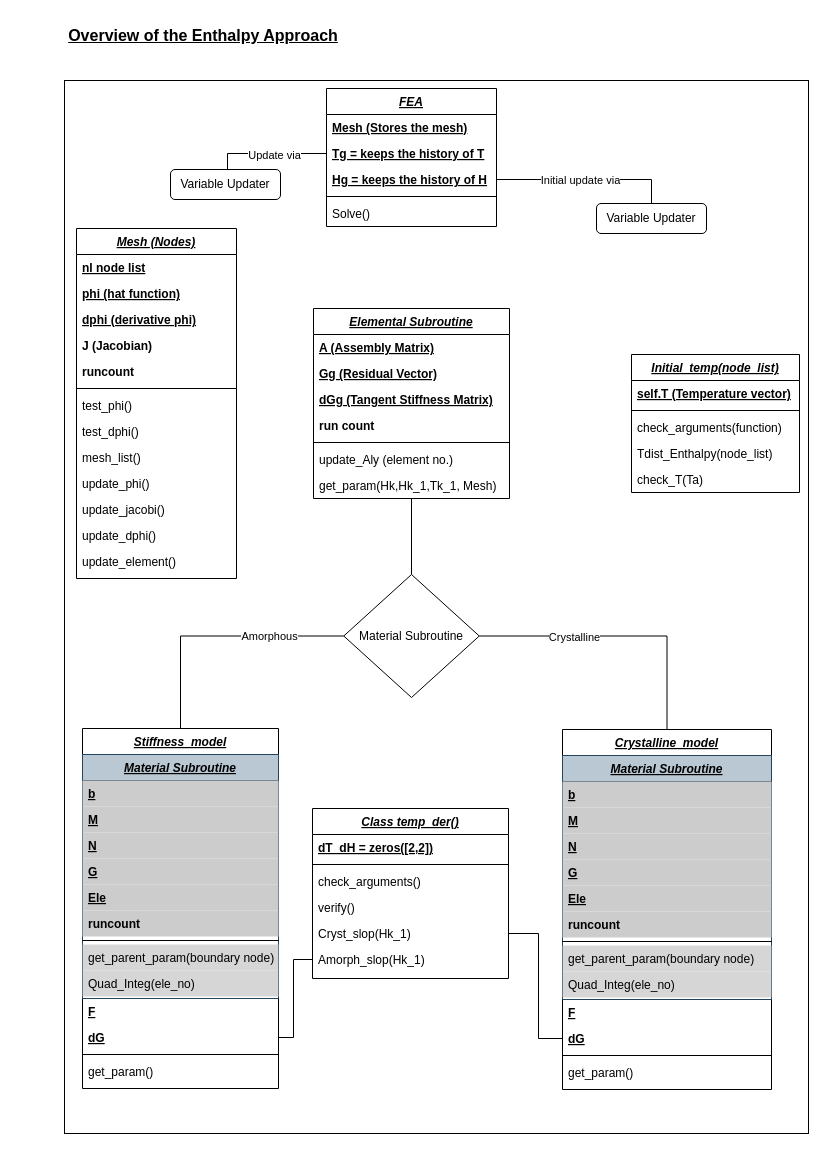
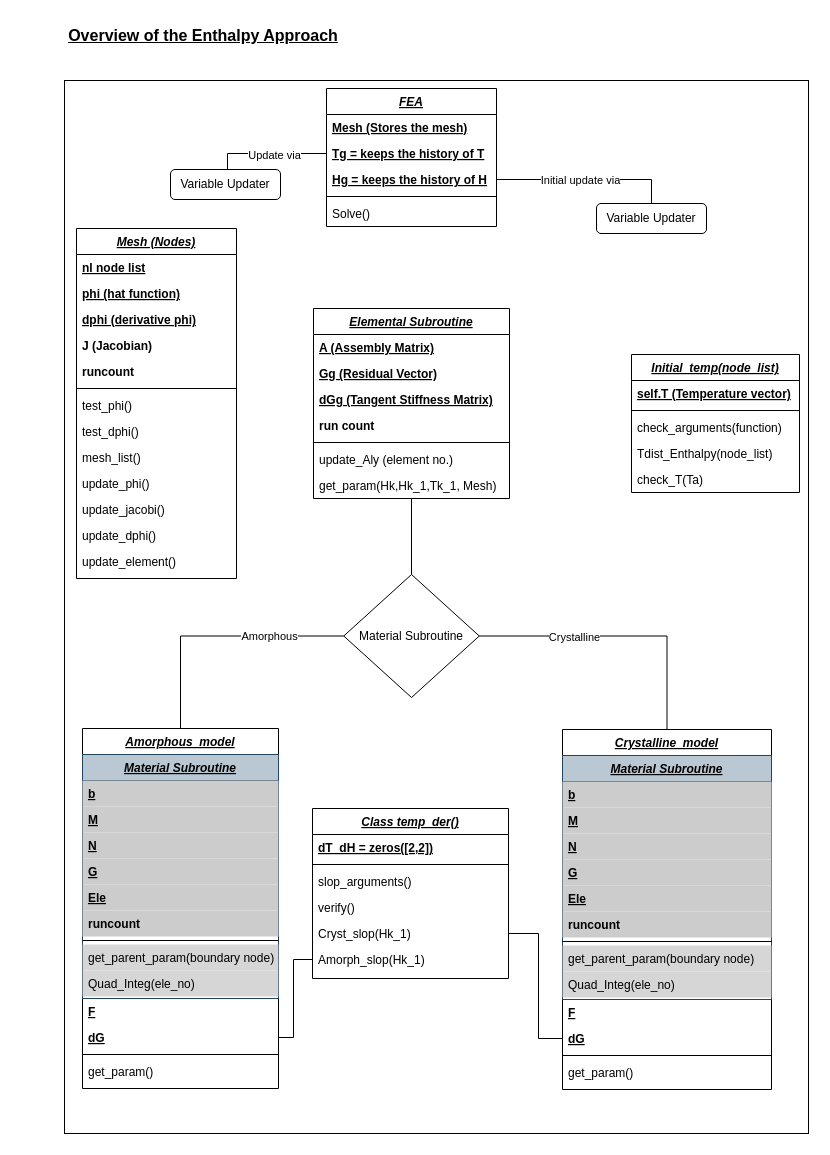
node "Stiffness_model": label "Stiffness_model" -> "Amorphous_model"
node "check_arguments()": label "check_arguments()" -> "slop_arguments()"
